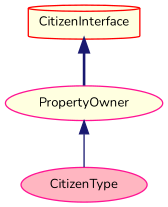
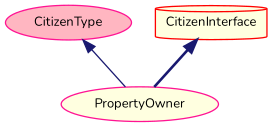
edge "CitizenType" -> "PropertyOwner": reversed
